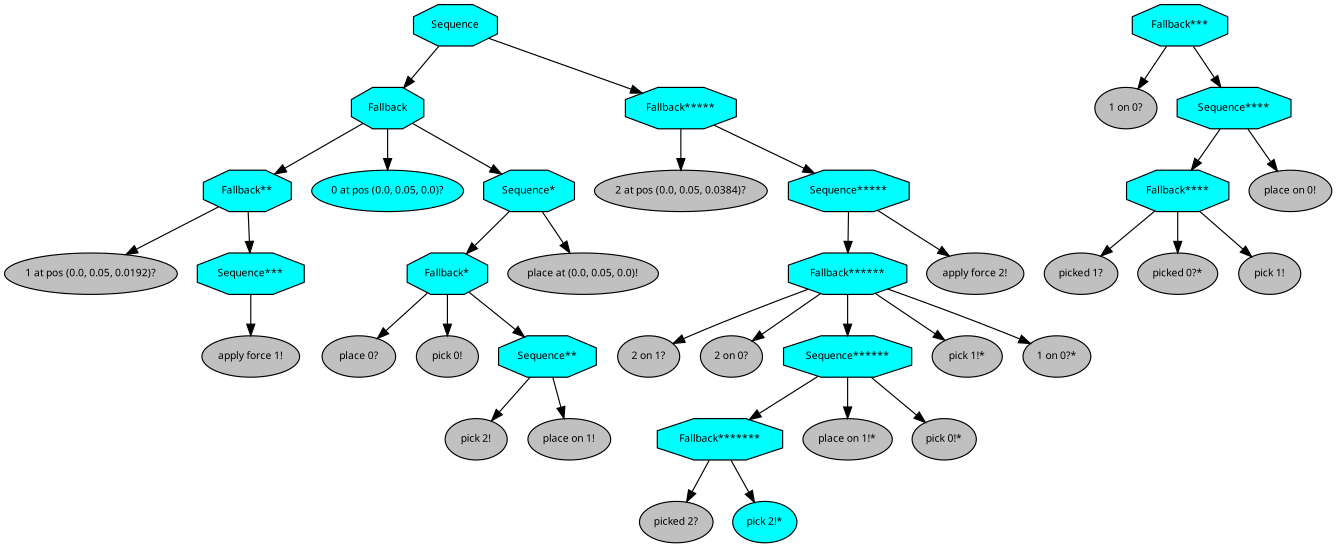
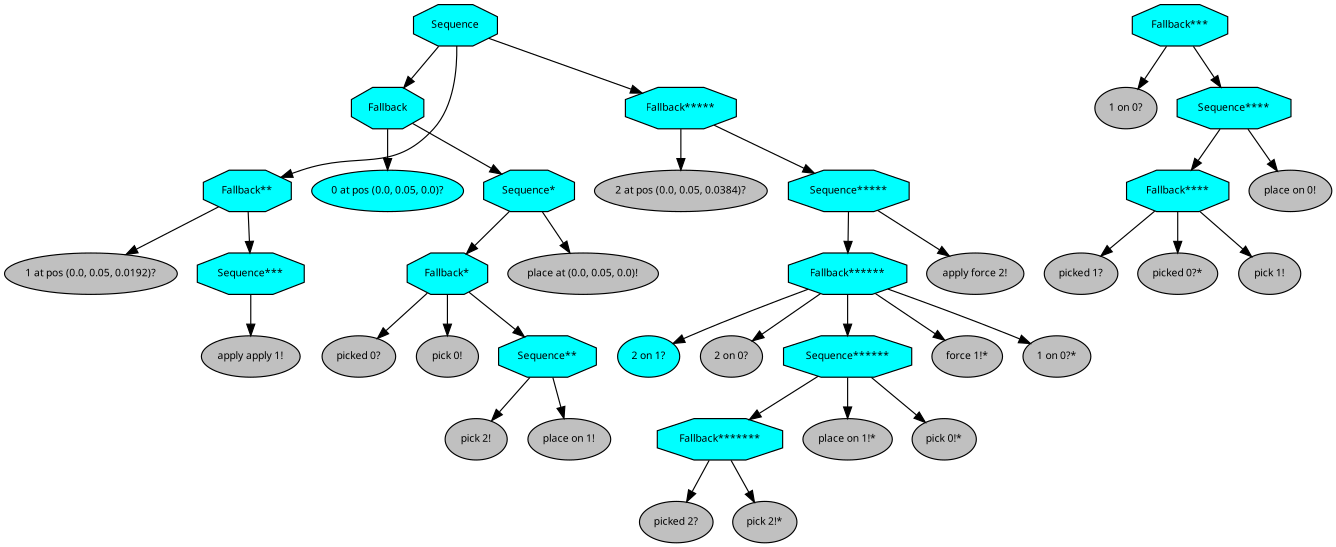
edge "Fallback" -> "Fallback**": now "Sequence" -> "Fallback**"
node "apply force 1!": label "apply force 1!" -> "apply apply 1!"
node "place 0?": label "place 0?" -> "picked 0?"
node "2 on 1?": fillcolor gray -> cyan
node "pick 1!*": label "pick 1!*" -> "force 1!*"
node "pick 2!*": fillcolor cyan -> gray
